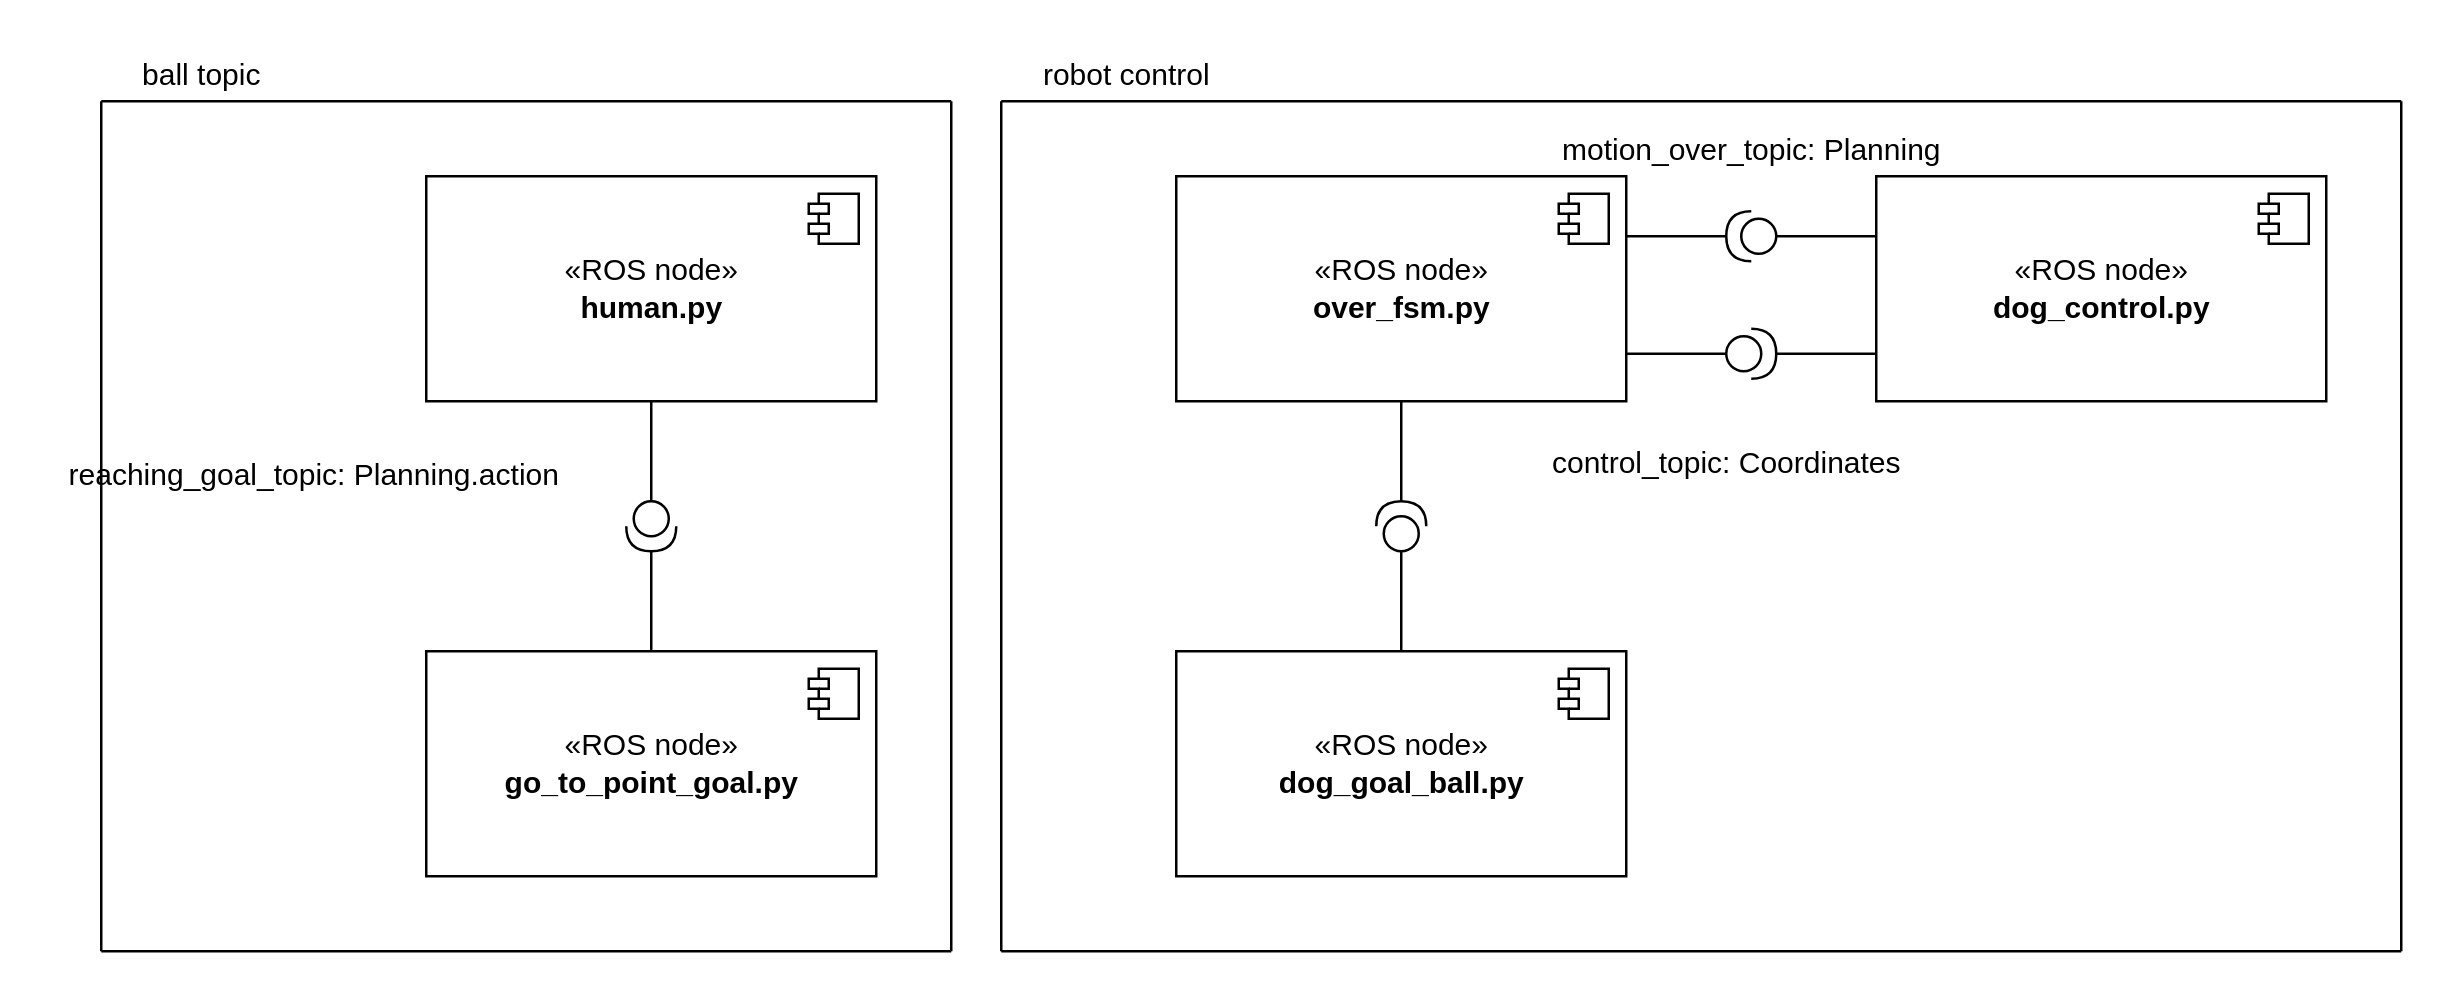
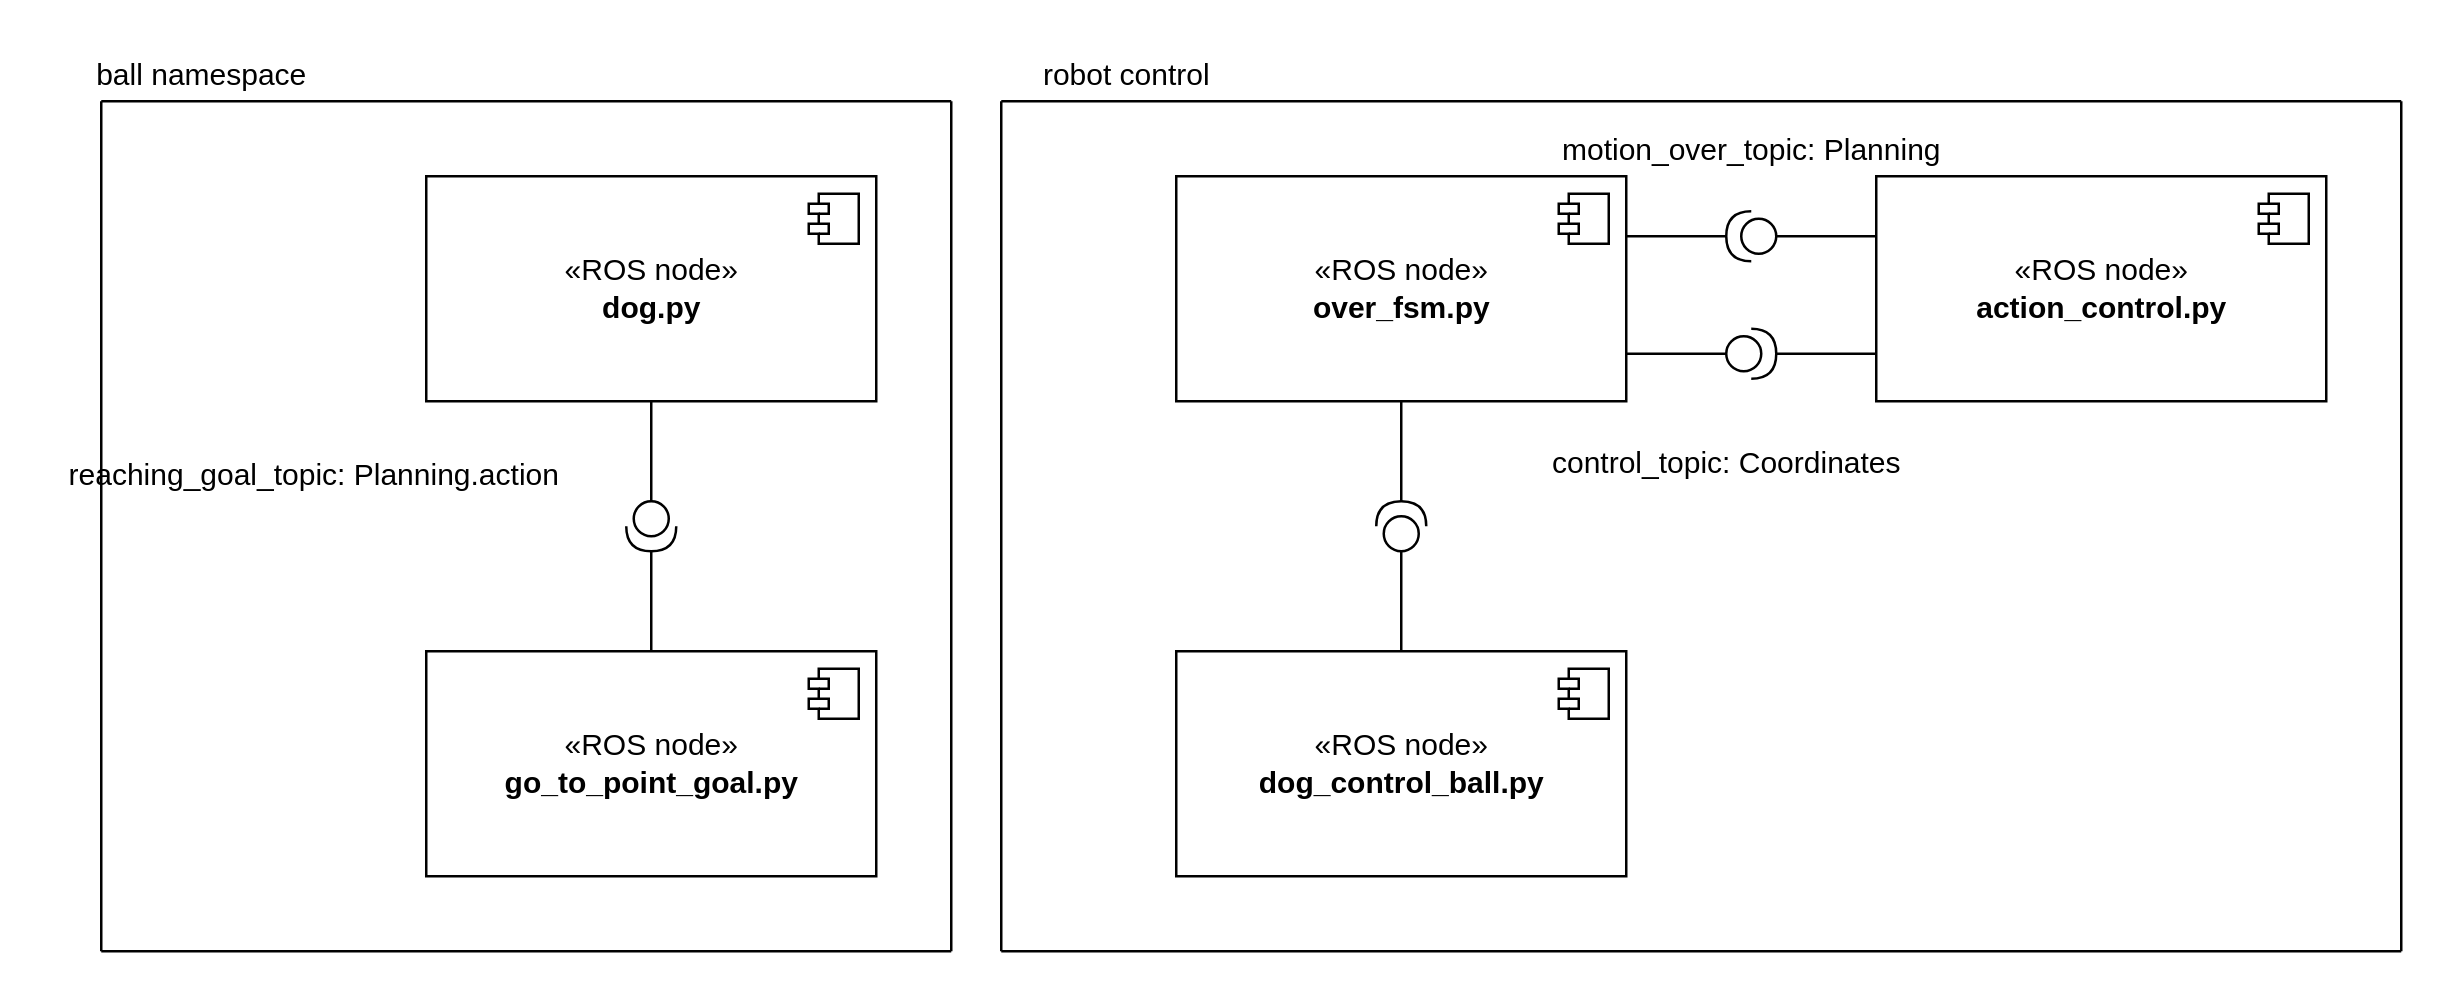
node "ball topic": label "ball topic" -> "ball namespace"
node "«ROS node» human.py": label "«ROS node» human.py" -> "«ROS node» dog.py"
node "«ROS node» dog_control.py": label "«ROS node» dog_control.py" -> "«ROS node» action_control.py"
node "«ROS node» dog_goal_ball.py": label "«ROS node» dog_goal_ball.py" -> "«ROS node» dog_control_ball.py"
